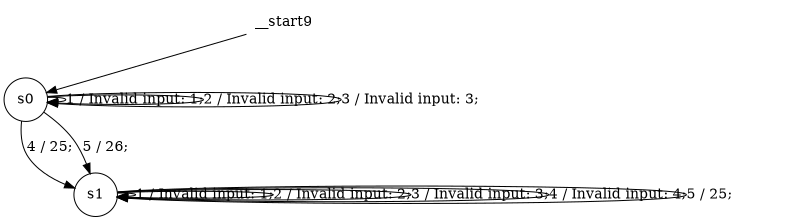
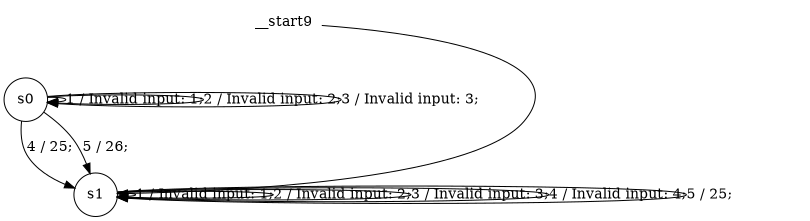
edge "__start9" -> "s0": now "__start9" -> "s1"
